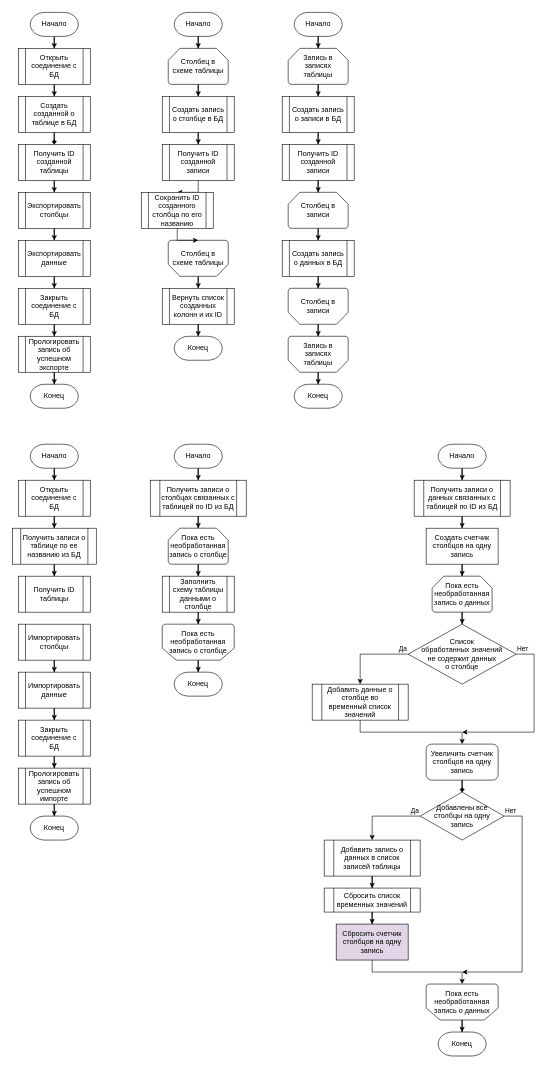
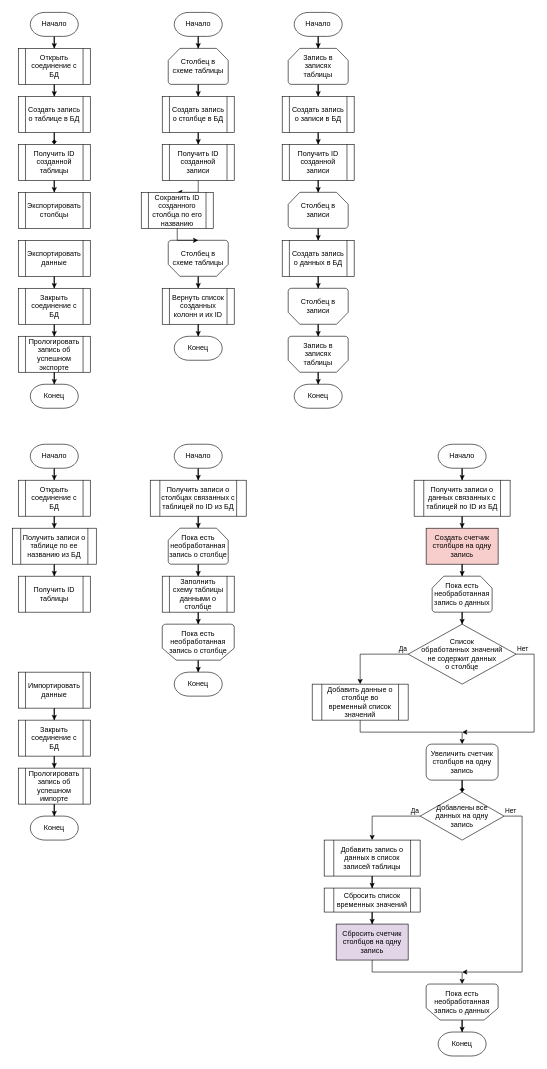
node "Создать созданной о таблице в БД": label "Создать созданной о таблице в БД" -> "Создать запись о таблице в БД"
edge "Экспортировать столбцы" -> "Экспортировать данные": removed
node "Создать счетчик столбцов на одну запись": fillcolor #ffffff -> #f8cecc
node "Импортировать столбцы": removed
edge "Импортировать столбцы" -> "Импортировать данные": removed
node "Добавлены все столбцы на одну запись": label "Добавлены все столбцы на одну запись" -> "Добавлены все данных на одну запись"
